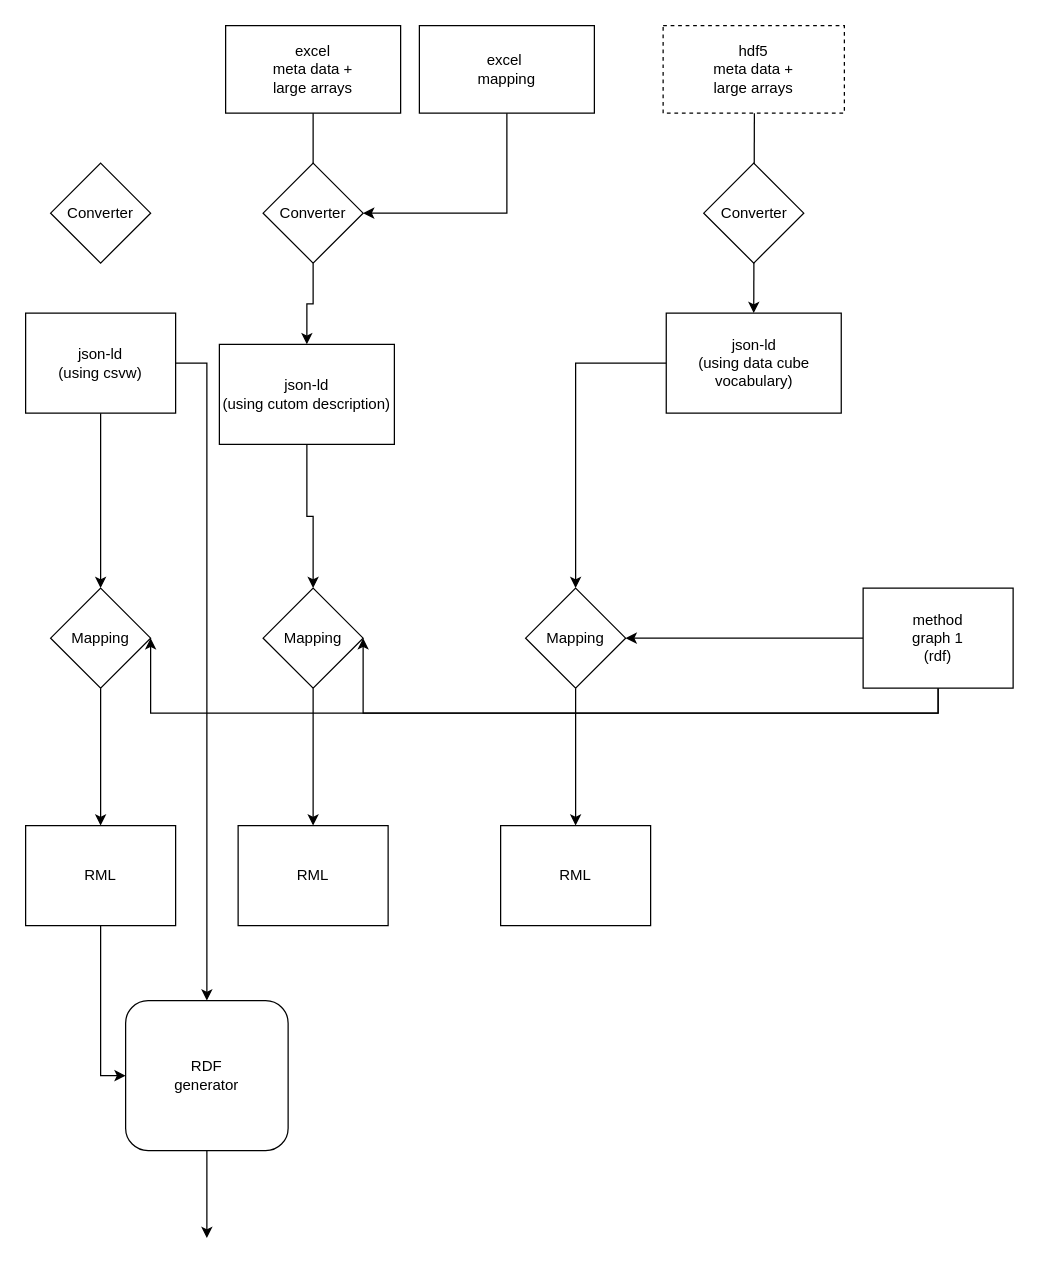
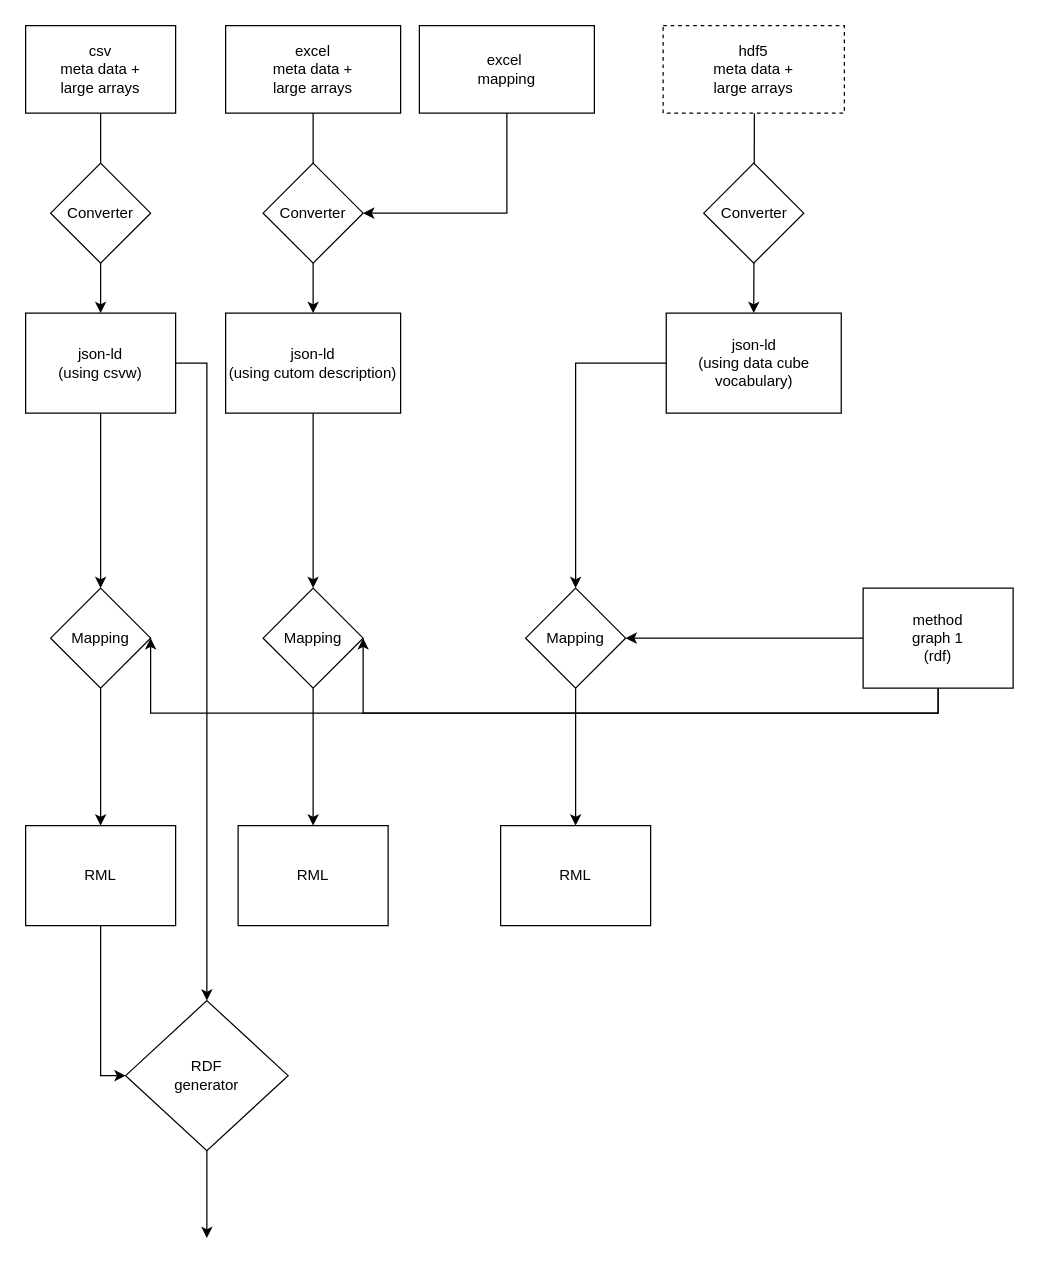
node "csv meta data + large arrays": added
edge "csv meta data + large arrays" -> "json-ld (using csvw)": added
node "json-ld (using cutom description)": moved (307, 394) -> (313, 363)
node "RDF generator": shape rounded rectangle -> diamond
